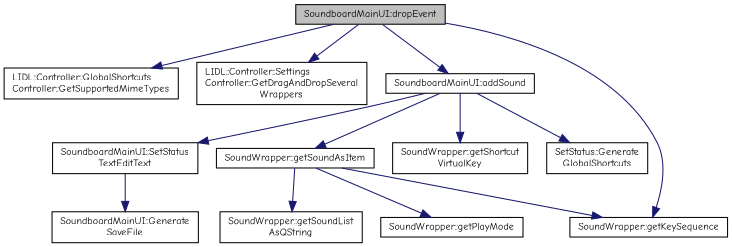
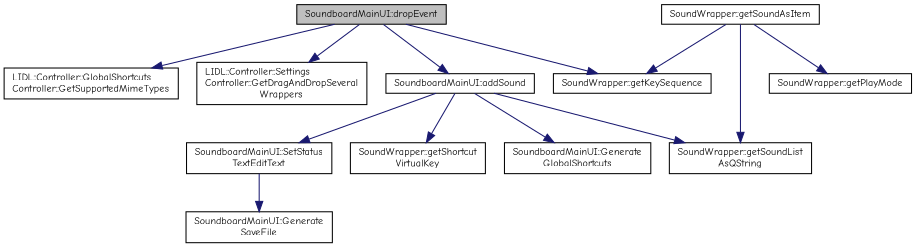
edge "SoundboardMainUI::addSound" -> "SoundWrapper::getSoundAsItem": now "SoundboardMainUI::addSound" -> "SoundWrapper::getSoundList AsQString"
node "SetStatus::Generate GlobalShortcuts": label "SetStatus::Generate GlobalShortcuts" -> "SoundboardMainUI::Generate GlobalShortcuts"
